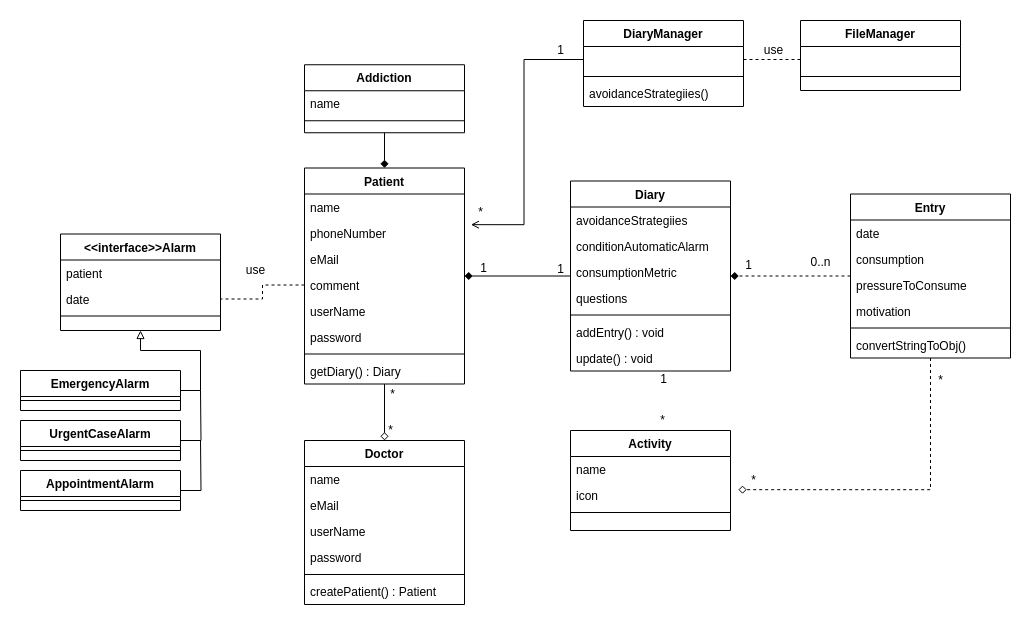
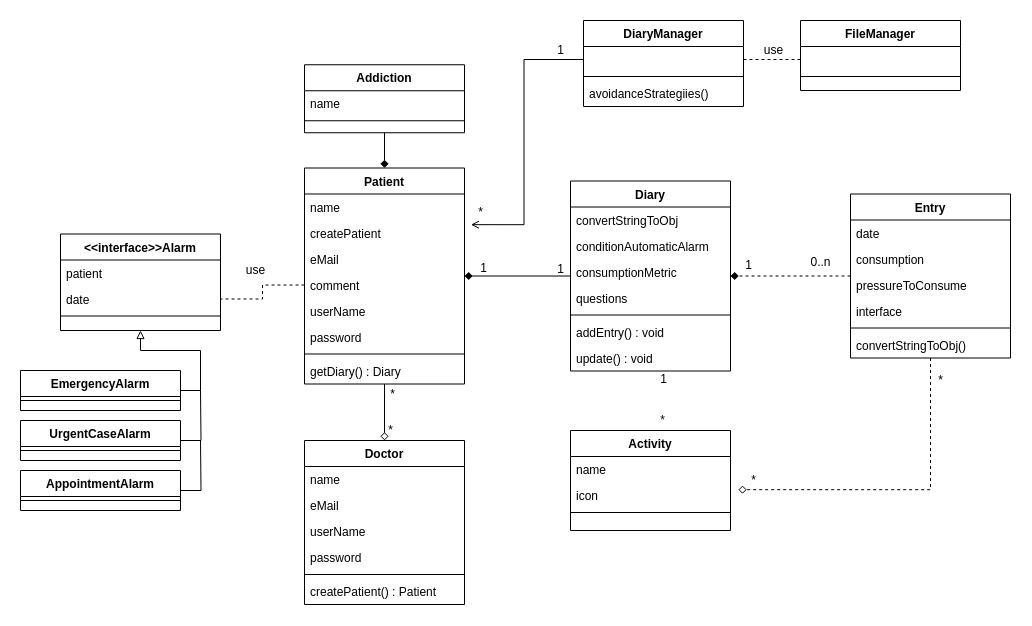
node "avoidanceStrategiies": label "avoidanceStrategiies" -> "convertStringToObj"
node "phoneNumber": label "phoneNumber" -> "createPatient"
node "motivation": label "motivation" -> "interface"
